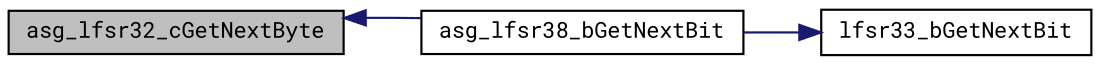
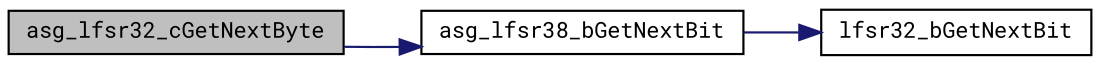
edge "asg_lfsr38_bGetNextBit" -> "asg_lfsr32_cGetNextByte": reversed
node "lfsr33_bGetNextBit": label "lfsr33_bGetNextBit" -> "lfsr32_bGetNextBit"
